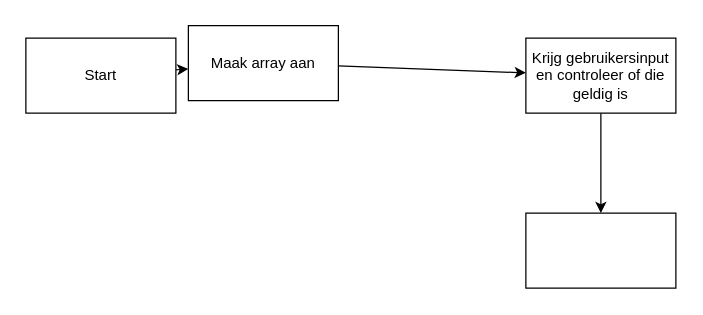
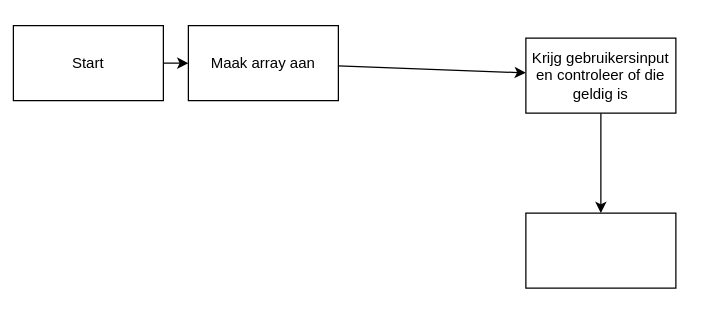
node "Start": moved (101, 76) -> (88, 63)
